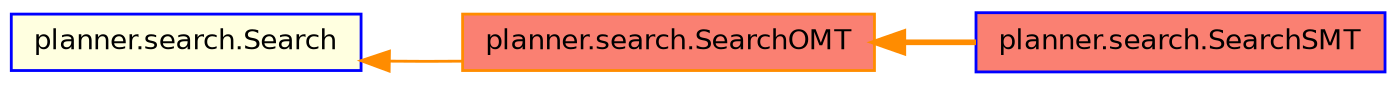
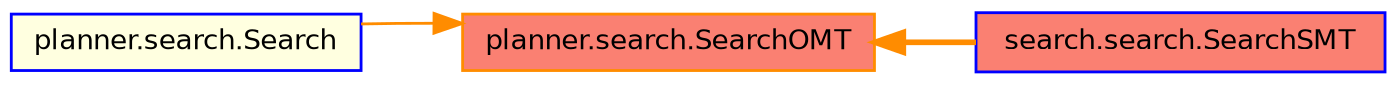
node "planner.search.SearchSMT": label "planner.search.SearchSMT" -> "search.search.SearchSMT"
edge "planner.search.SearchOMT" -> "planner.search.Search": reversed
